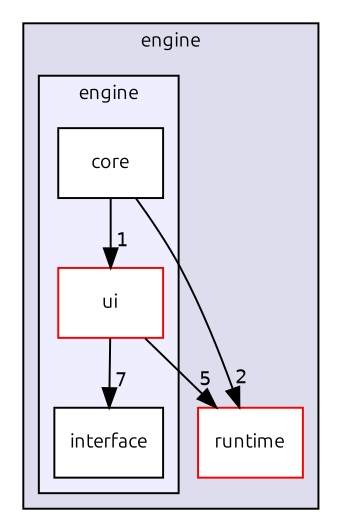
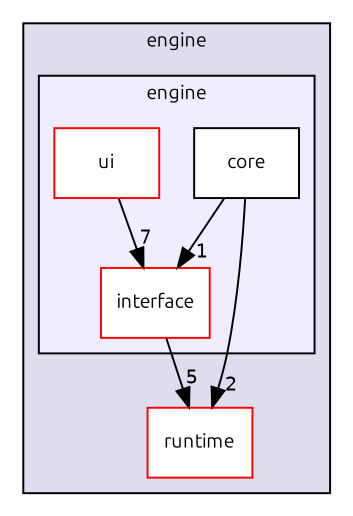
edge "core" -> "ui": now "core" -> "interface"
edge "ui" -> "runtime": now "interface" -> "runtime"
node "interface": color black -> red
